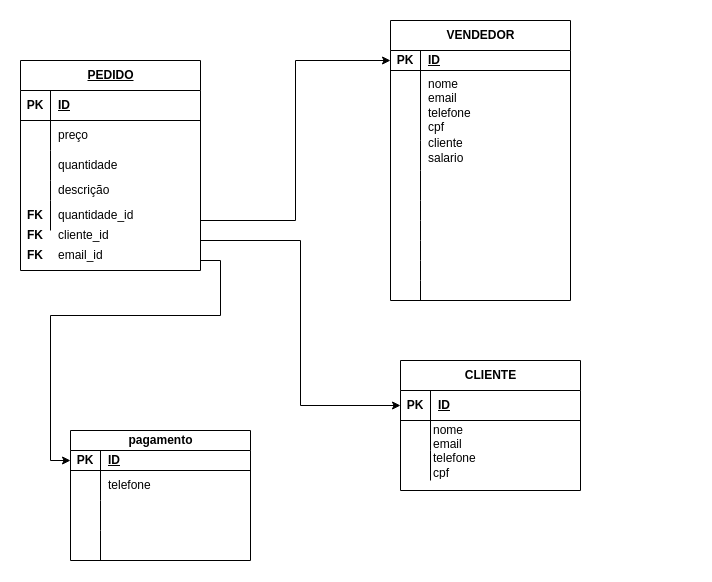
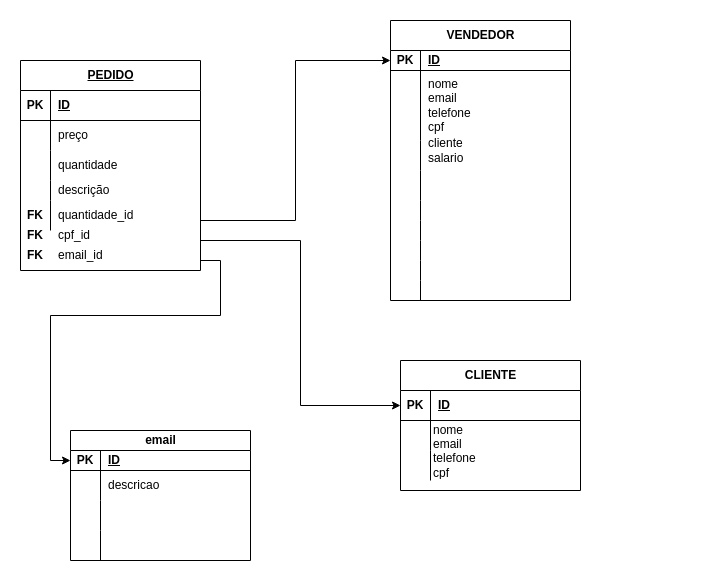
node "cliente_id": label "cliente_id" -> "cpf_id"
node "pagamento": label "pagamento" -> "email"
node "telefone": label "telefone" -> "descricao"
